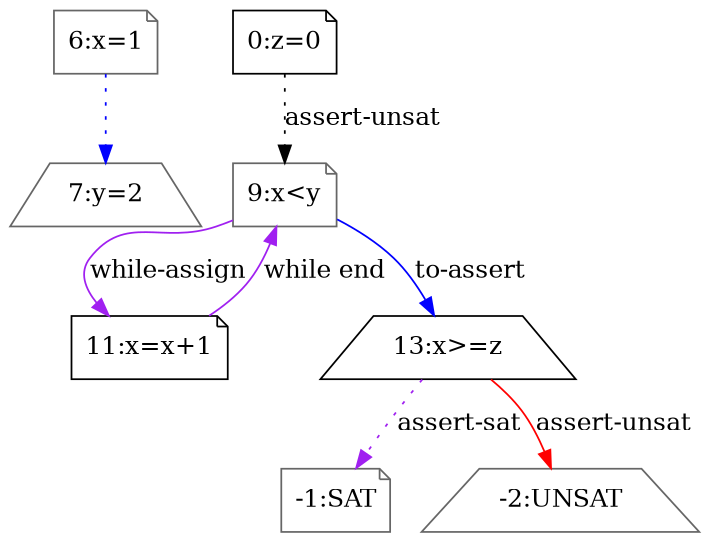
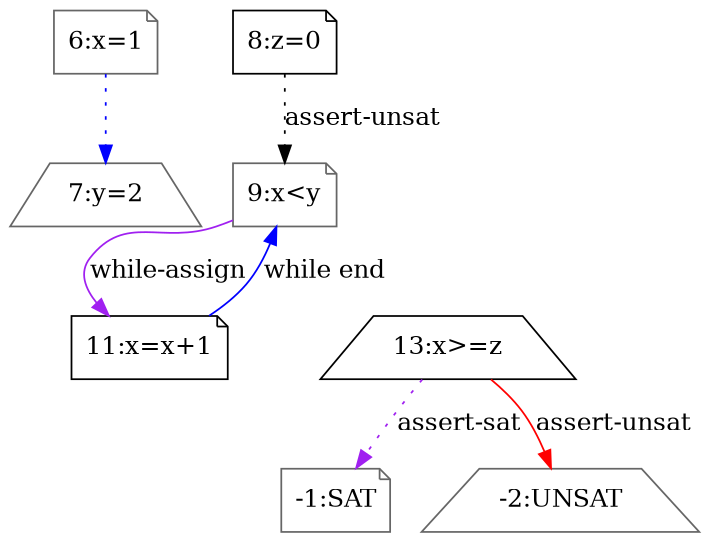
node "0:z=0": label "0:z=0" -> "8:z=0"
edge "9:x<y" -> "13:x>=z": removed, label "to-assert"
edge "11:x=x+1" -> "9:x<y": color purple -> blue
